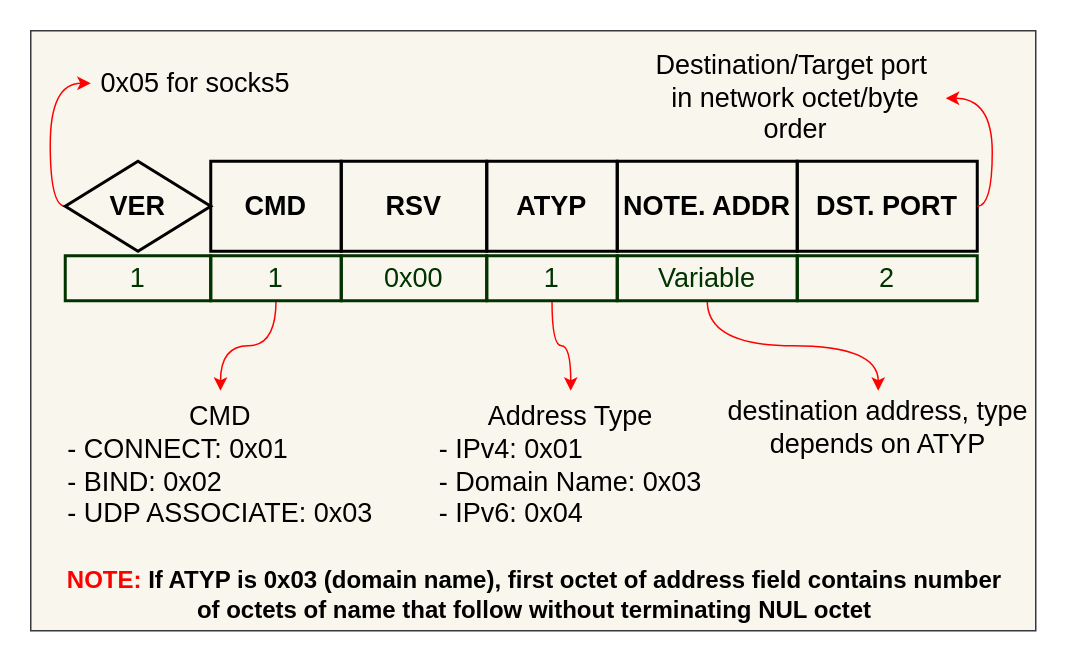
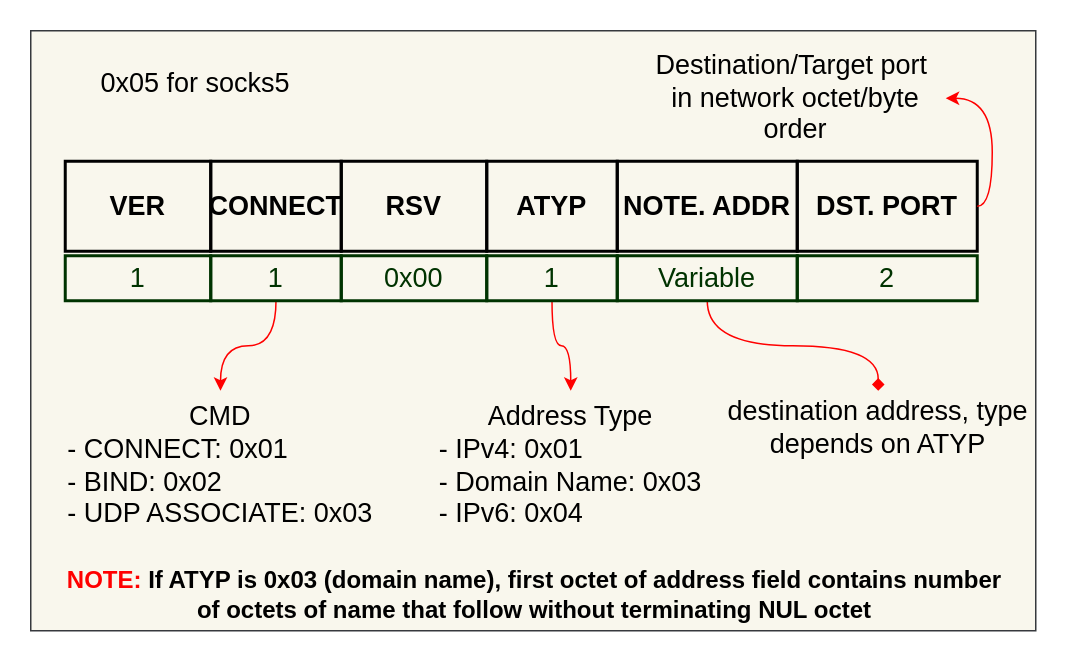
edge "VER" -> "0x05 for socks5": removed
node "VER": shape diamond -> rectangle
node "CMD": label "CMD" -> "CONNECT"
edge "Variable" -> "destination address, type depends on ATYP": arrowhead classic -> diamond
